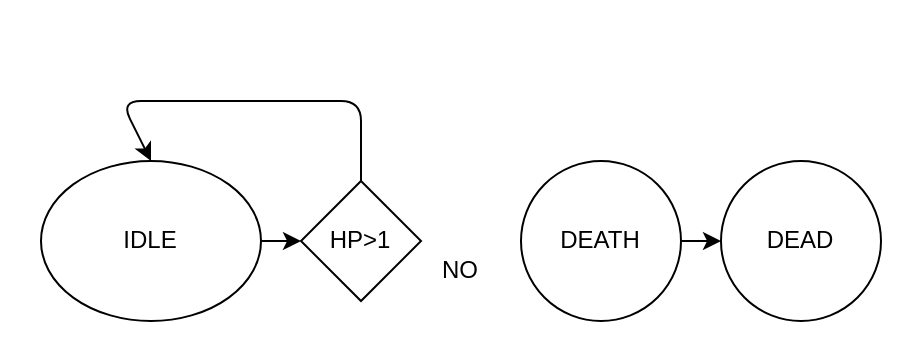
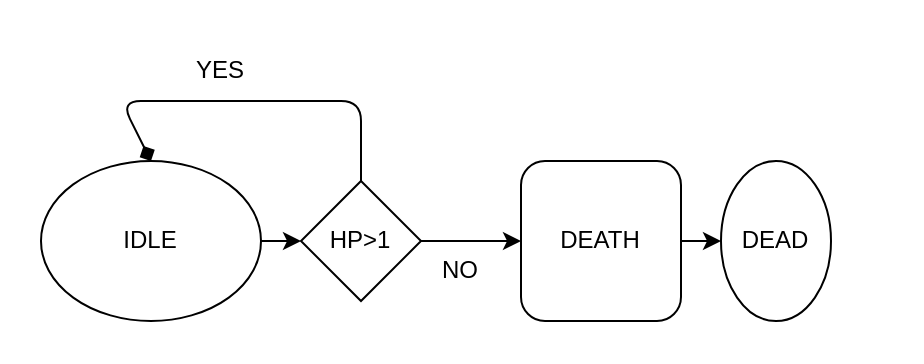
node "YES": added
edge "HP>1" -> "IDLE": arrowhead classic -> diamond
edge "HP>1" -> "DEATH": added
node "DEATH": shape ellipse -> rounded rectangle
node "DEAD": size 160x160 -> 110x160
